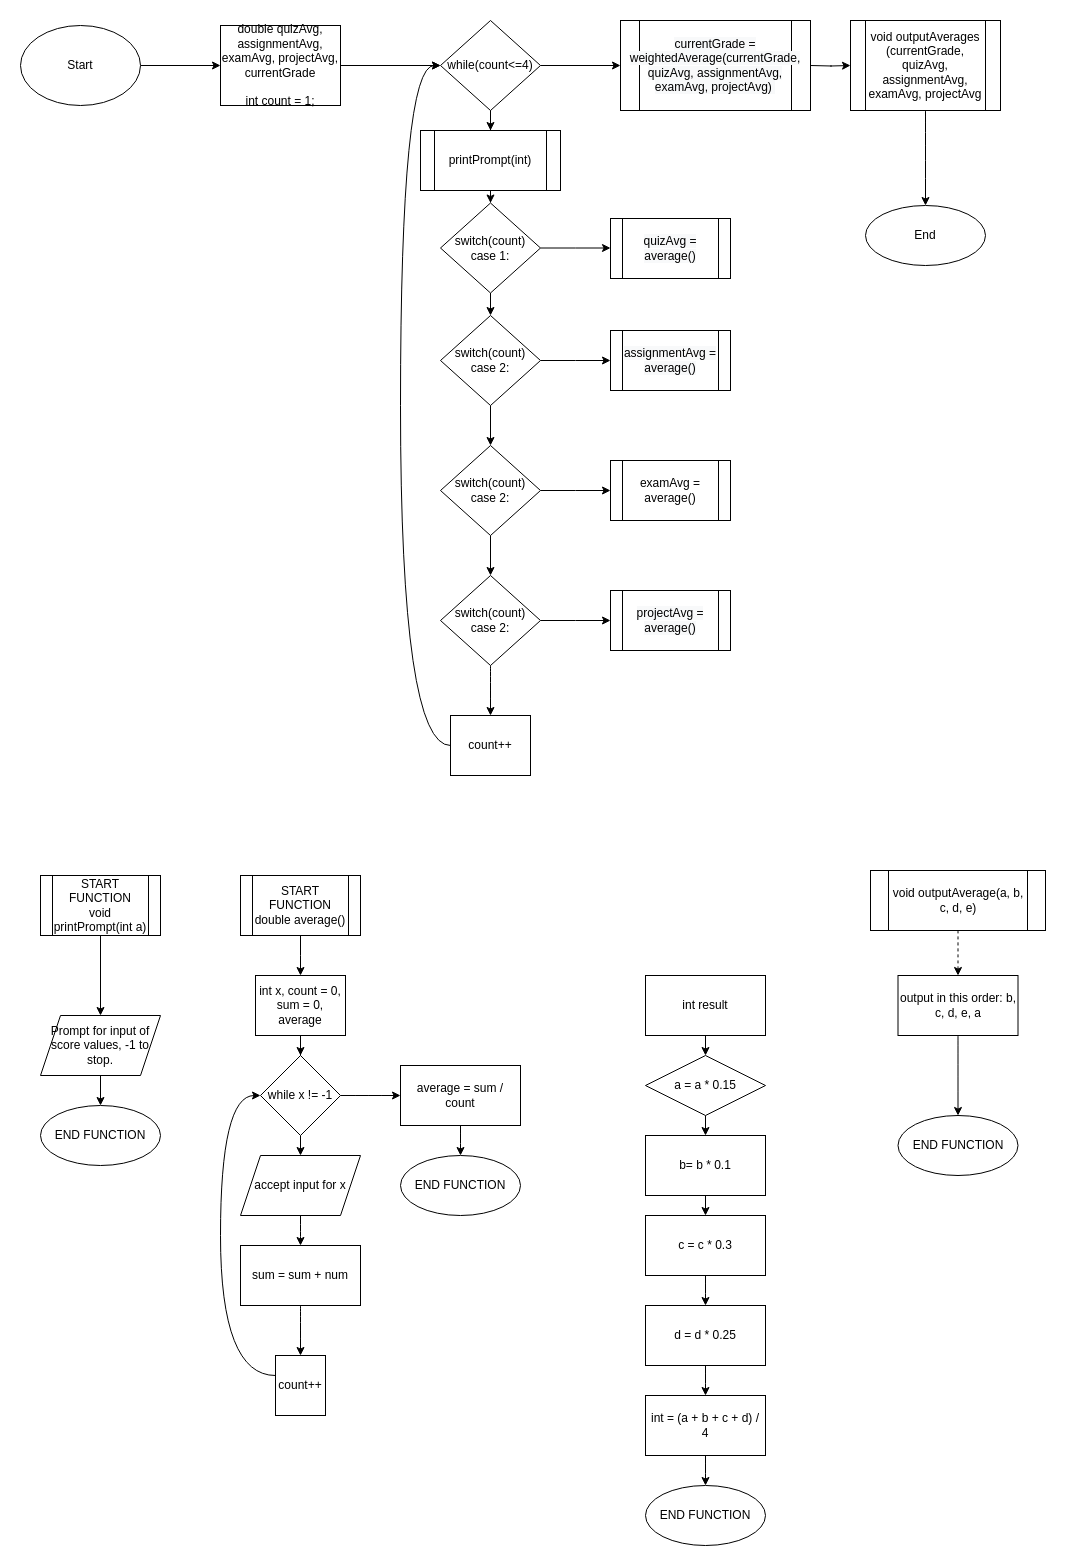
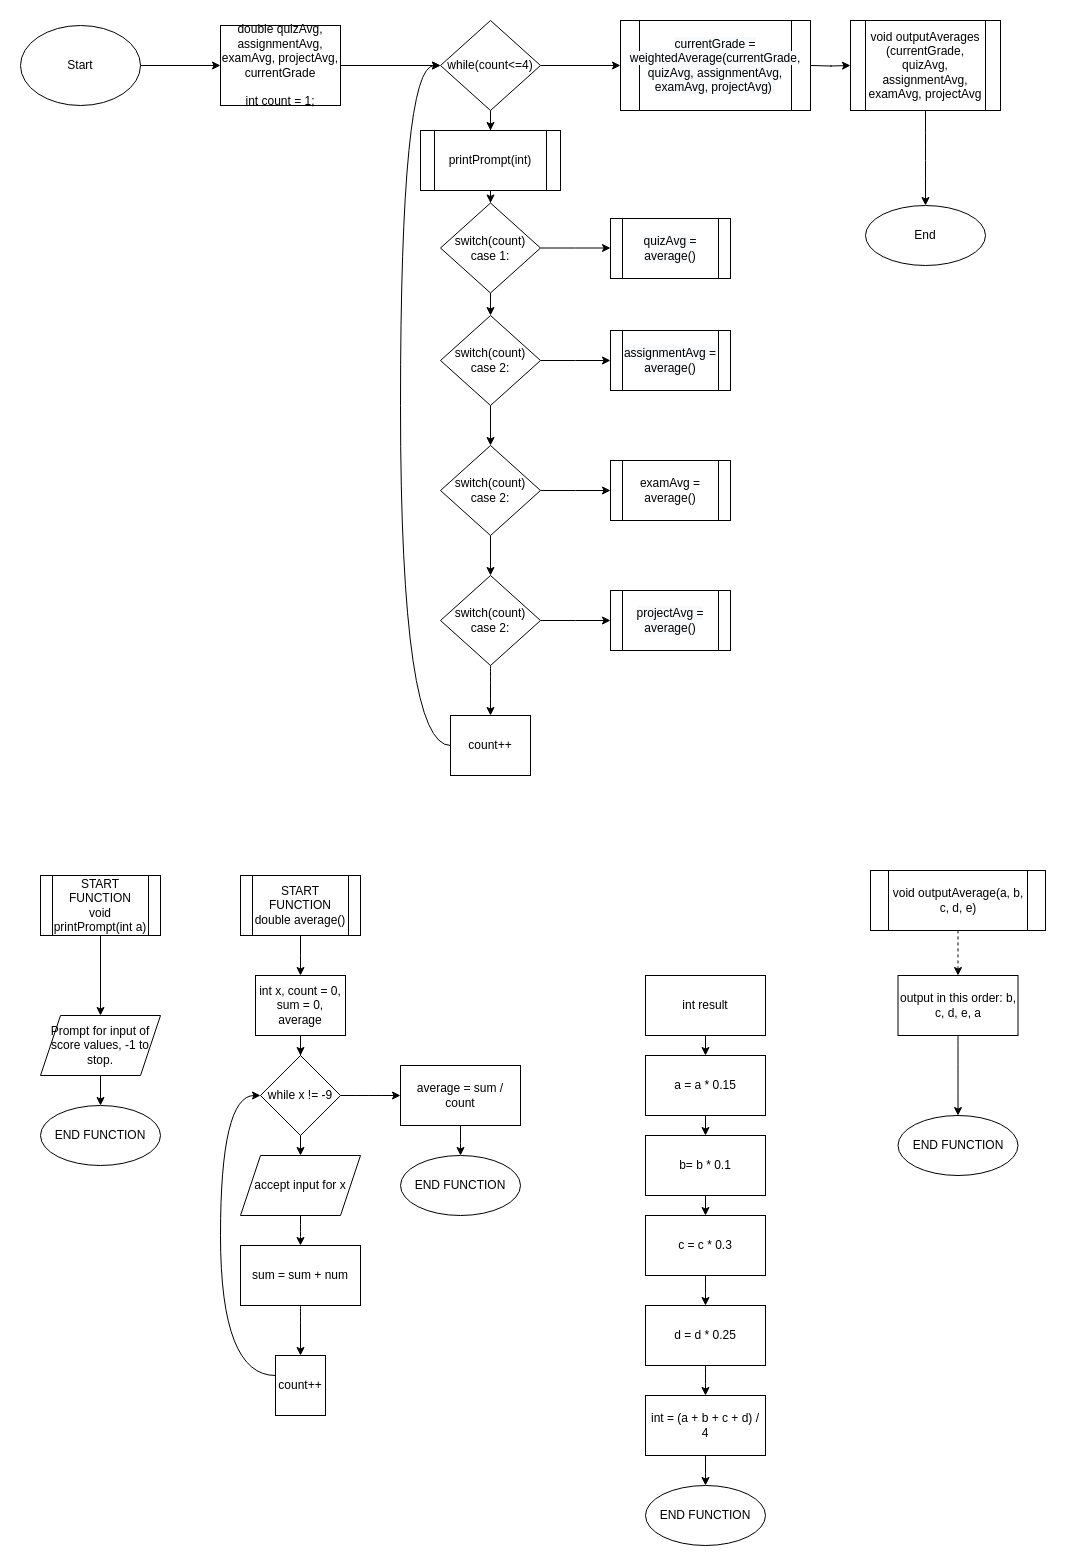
node "a = a * 0.15": shape diamond -> rectangle
node "while x != -1": label "while x != -1" -> "while x != -9"
